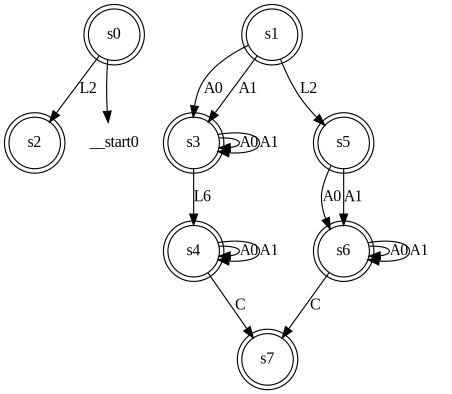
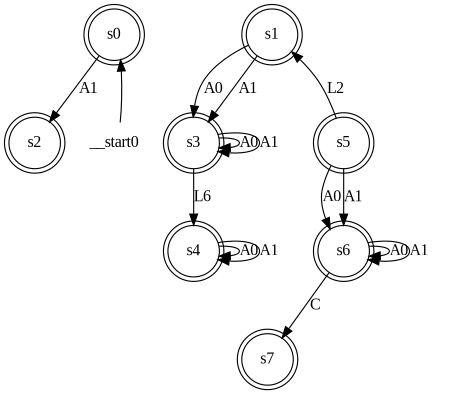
edge "s0" -> "__start0": reversed
edge "s0" -> "s2": label "L2" -> "A1"
edge "s1" -> "s5": reversed
edge "s4" -> "s7": removed, label "C"
